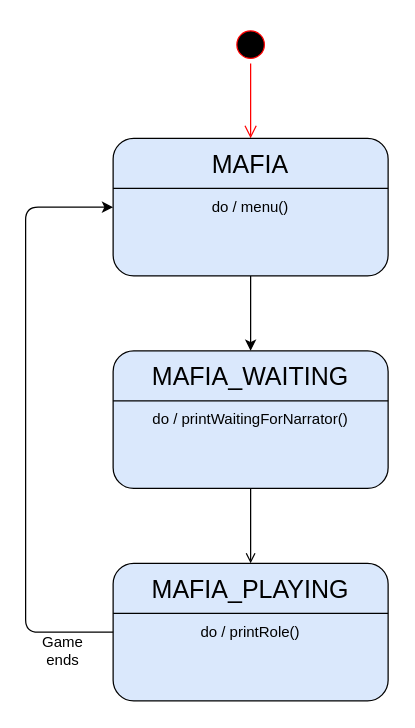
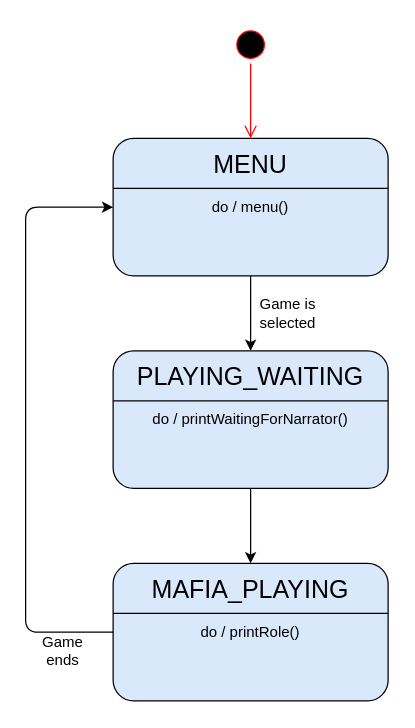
node "MAFIA": label "MAFIA" -> "MENU"
node "Game is selected": added
node "MAFIA_WAITING": label "MAFIA_WAITING" -> "PLAYING_WAITING"
edge "do / printWaitingForNarrator()" -> "MAFIA_PLAYING": arrowhead open -> classic
